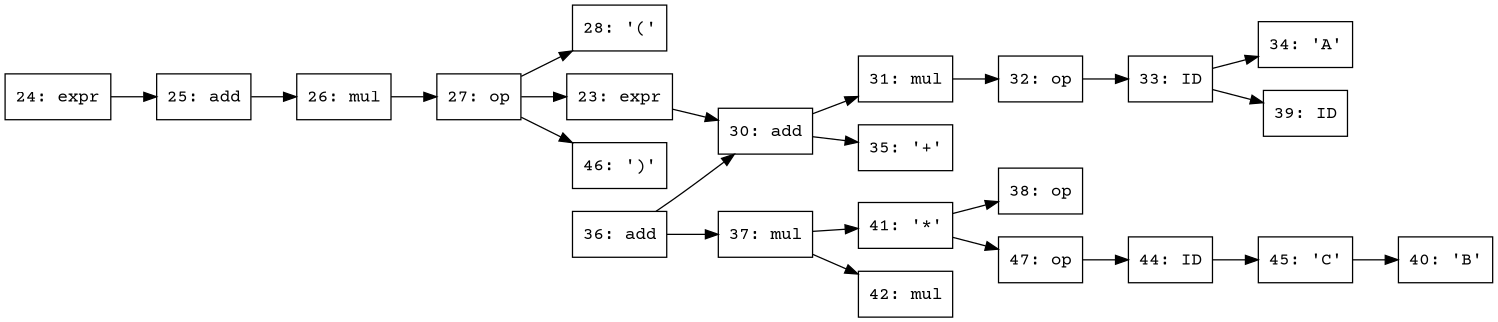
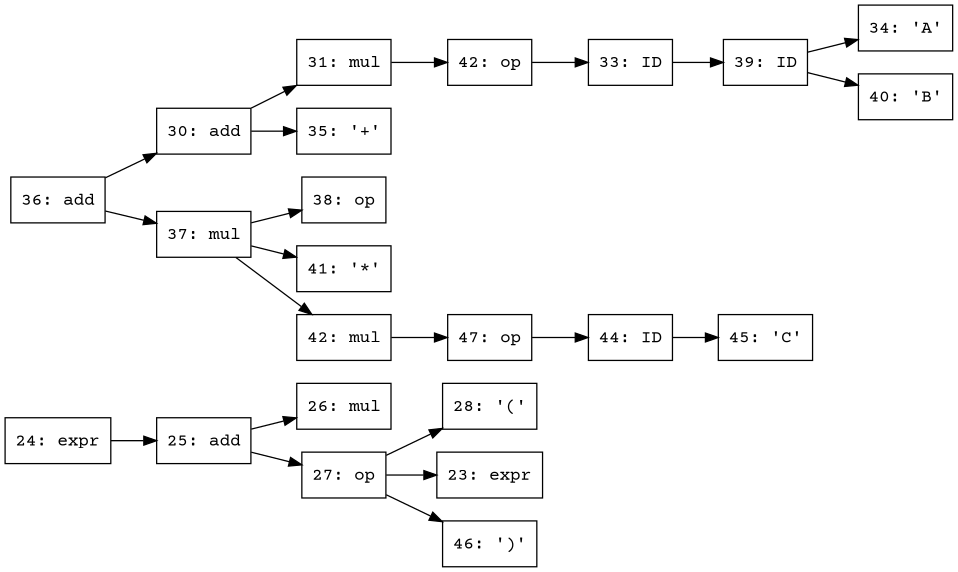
edge "33: ID" -> "34: 'A'": now "39: ID" -> "34: 'A'"
node "32: op": label "32: op" -> "42: op"
edge "26: mul" -> "27: op": now "25: add" -> "27: op"
edge "23: expr" -> "30: add": removed
edge "41: '*'" -> "38: op": now "37: mul" -> "38: op"
edge "41: '*'" -> "47: op": now "42: mul" -> "47: op"
edge "45: 'C'" -> "40: 'B'": now "39: ID" -> "40: 'B'"
